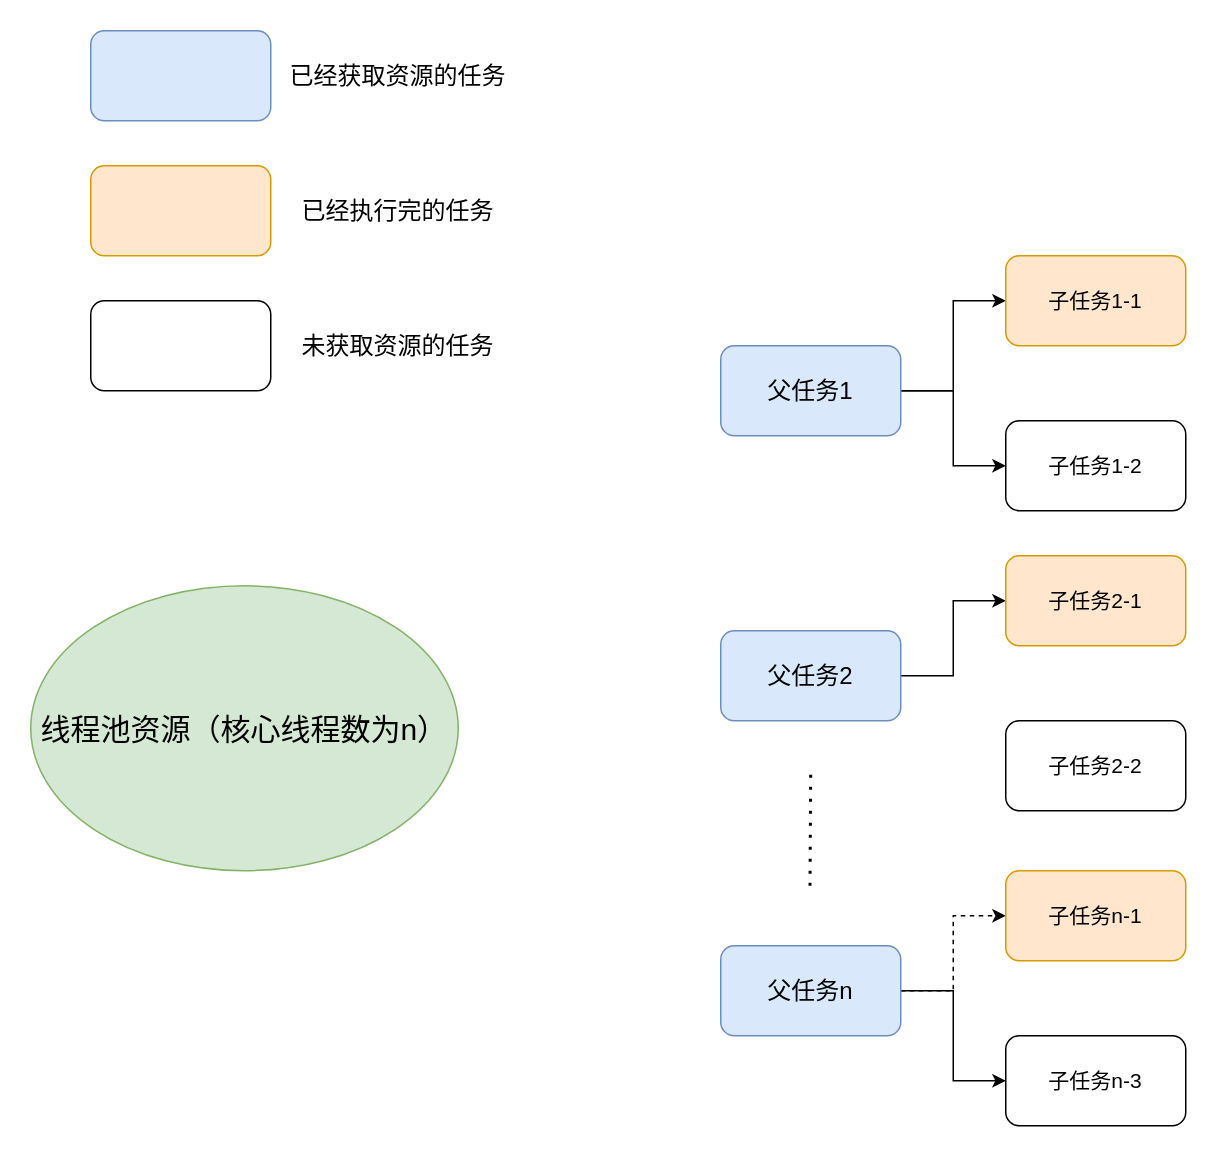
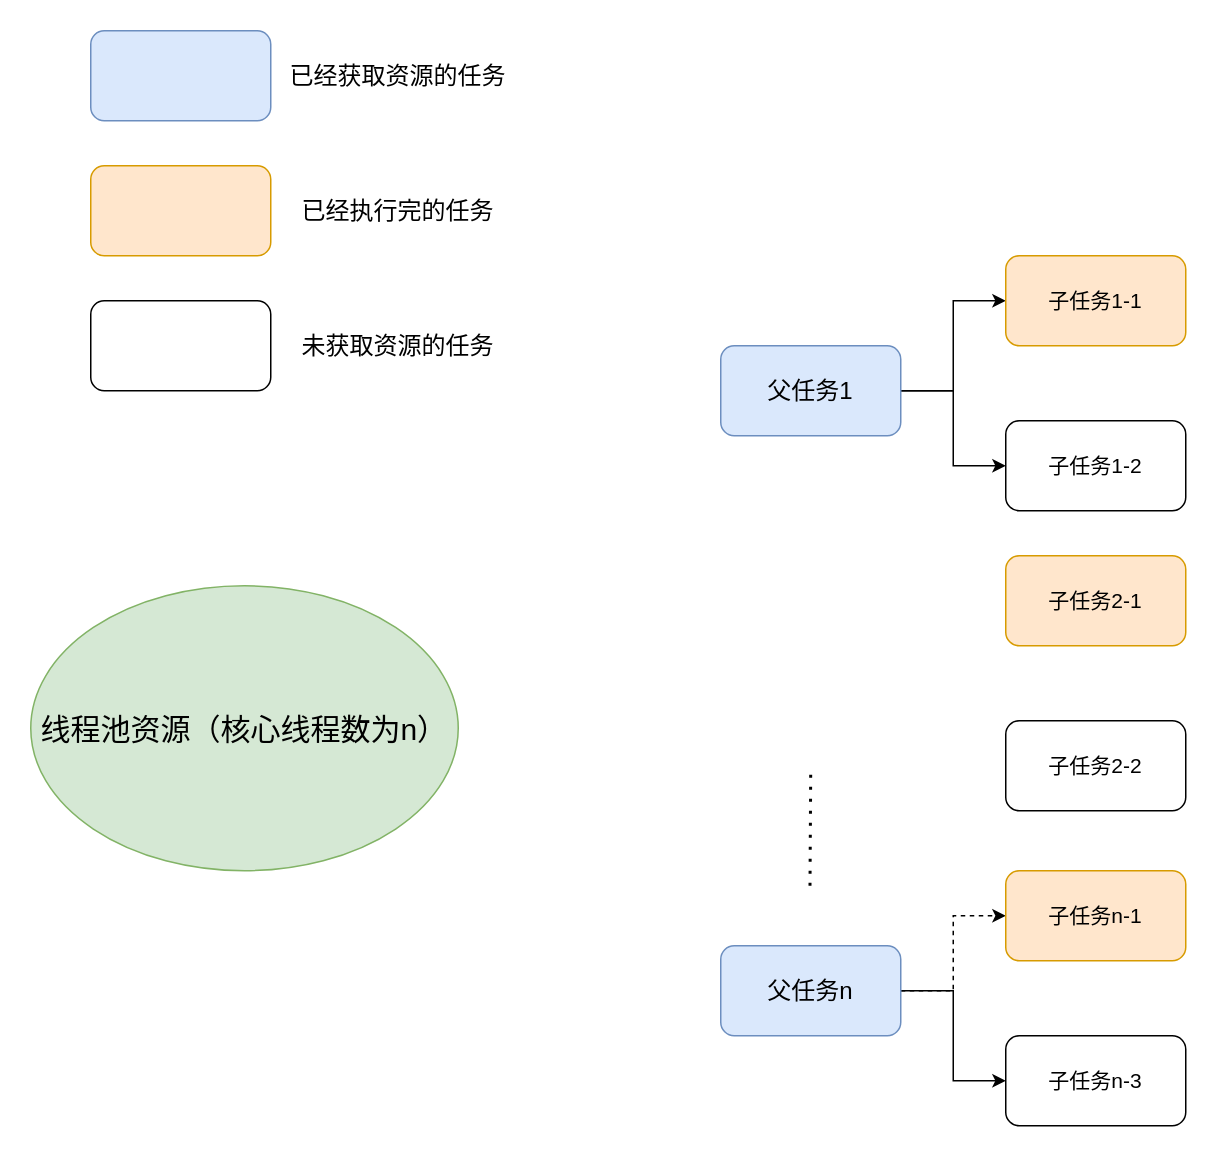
edge "父任务2" -> "子任务2-1": removed
node "父任务2": removed
